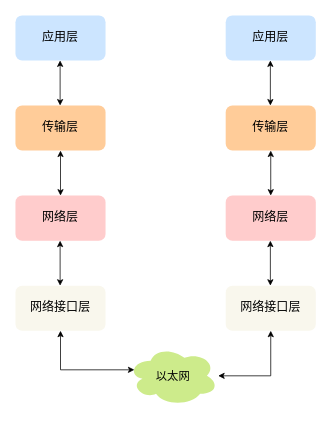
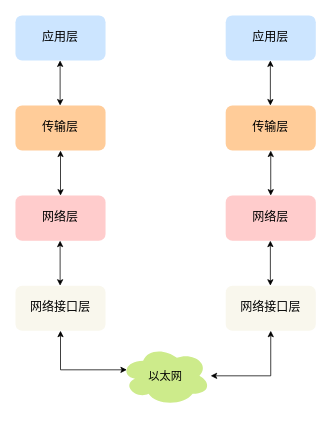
node "以太网": moved (173, 375) -> (165, 375)
